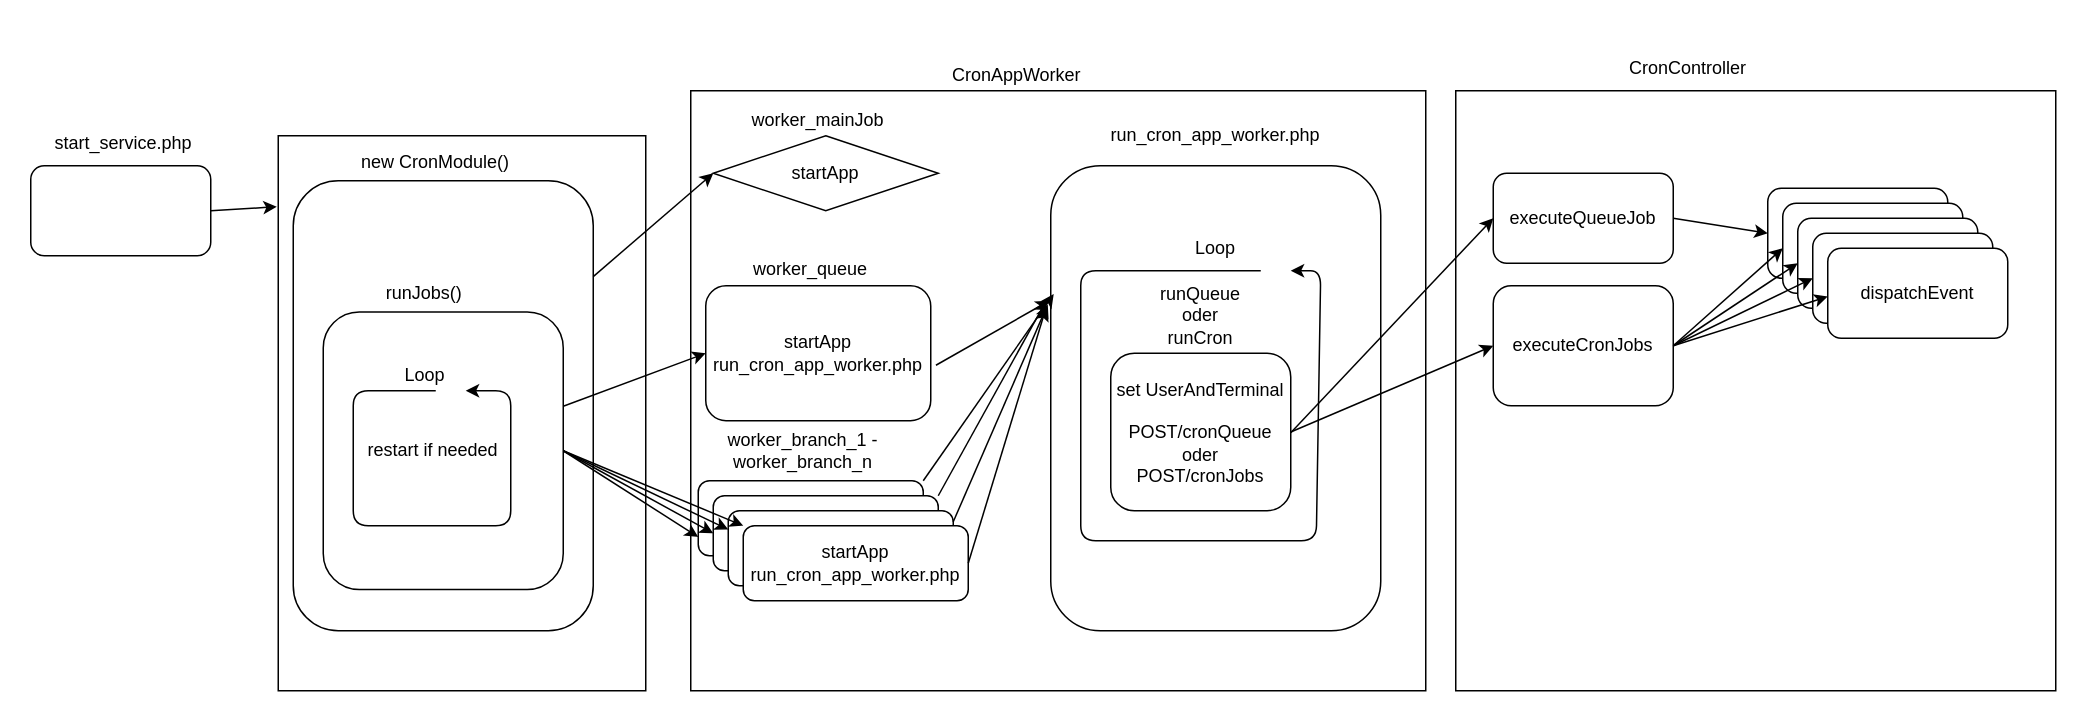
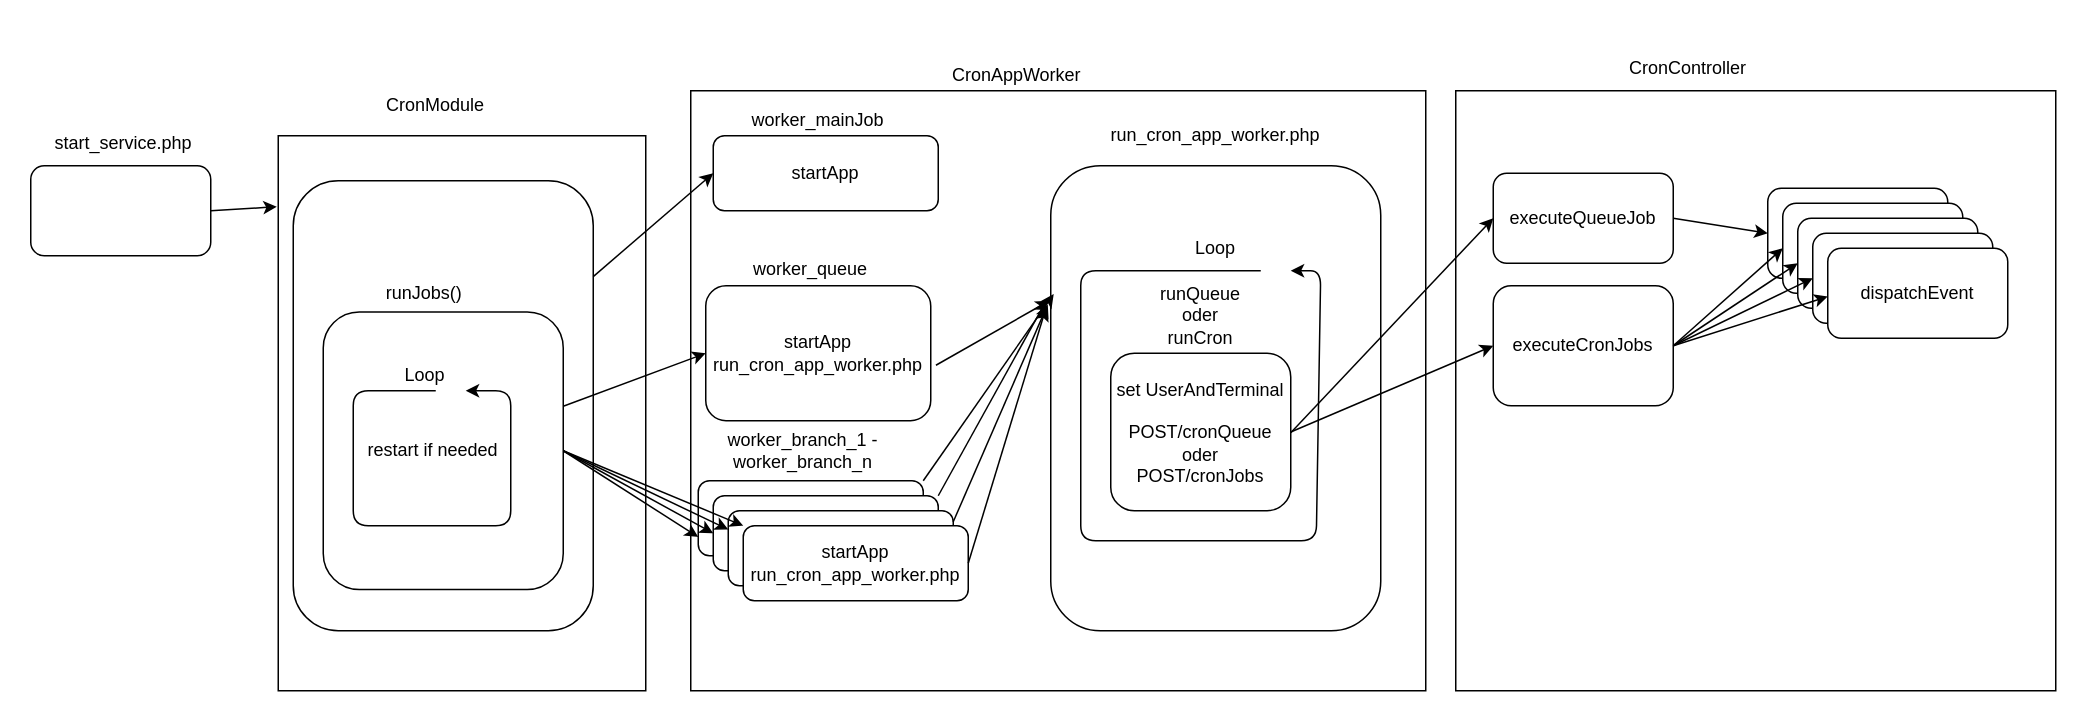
node "CronModule": added
node "new CronModule()": removed
node "startApp": shape diamond -> rounded rectangle
